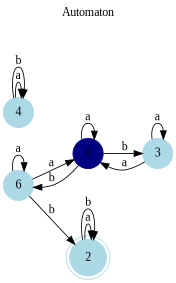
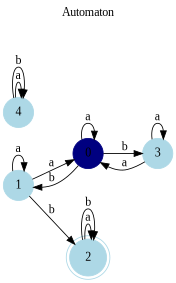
node "6": label "6" -> "1"
